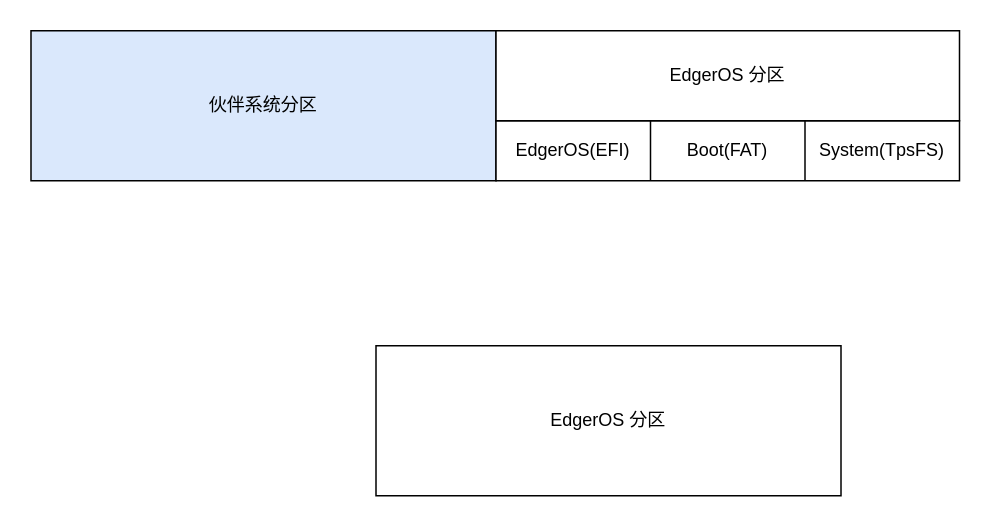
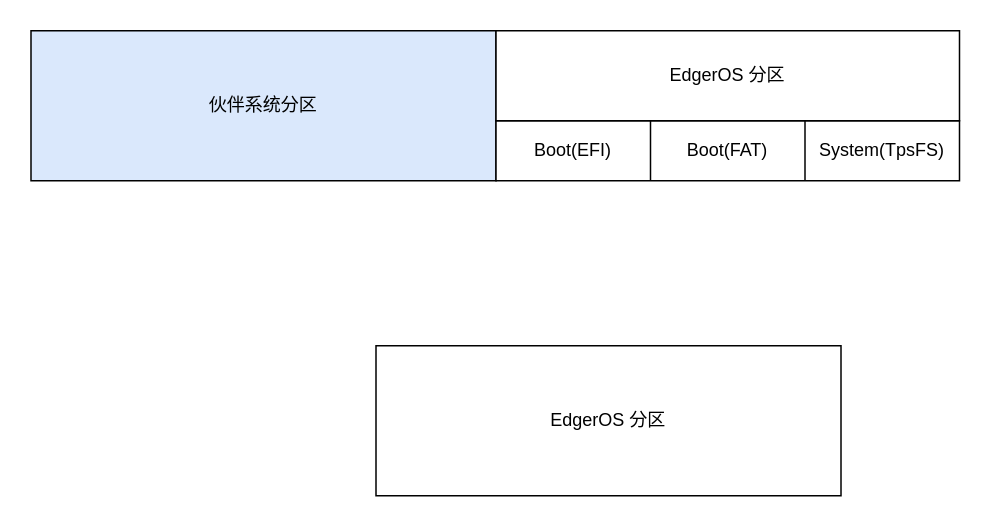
node "EdgerOS(EFI)": label "EdgerOS(EFI)" -> "Boot(EFI)"
